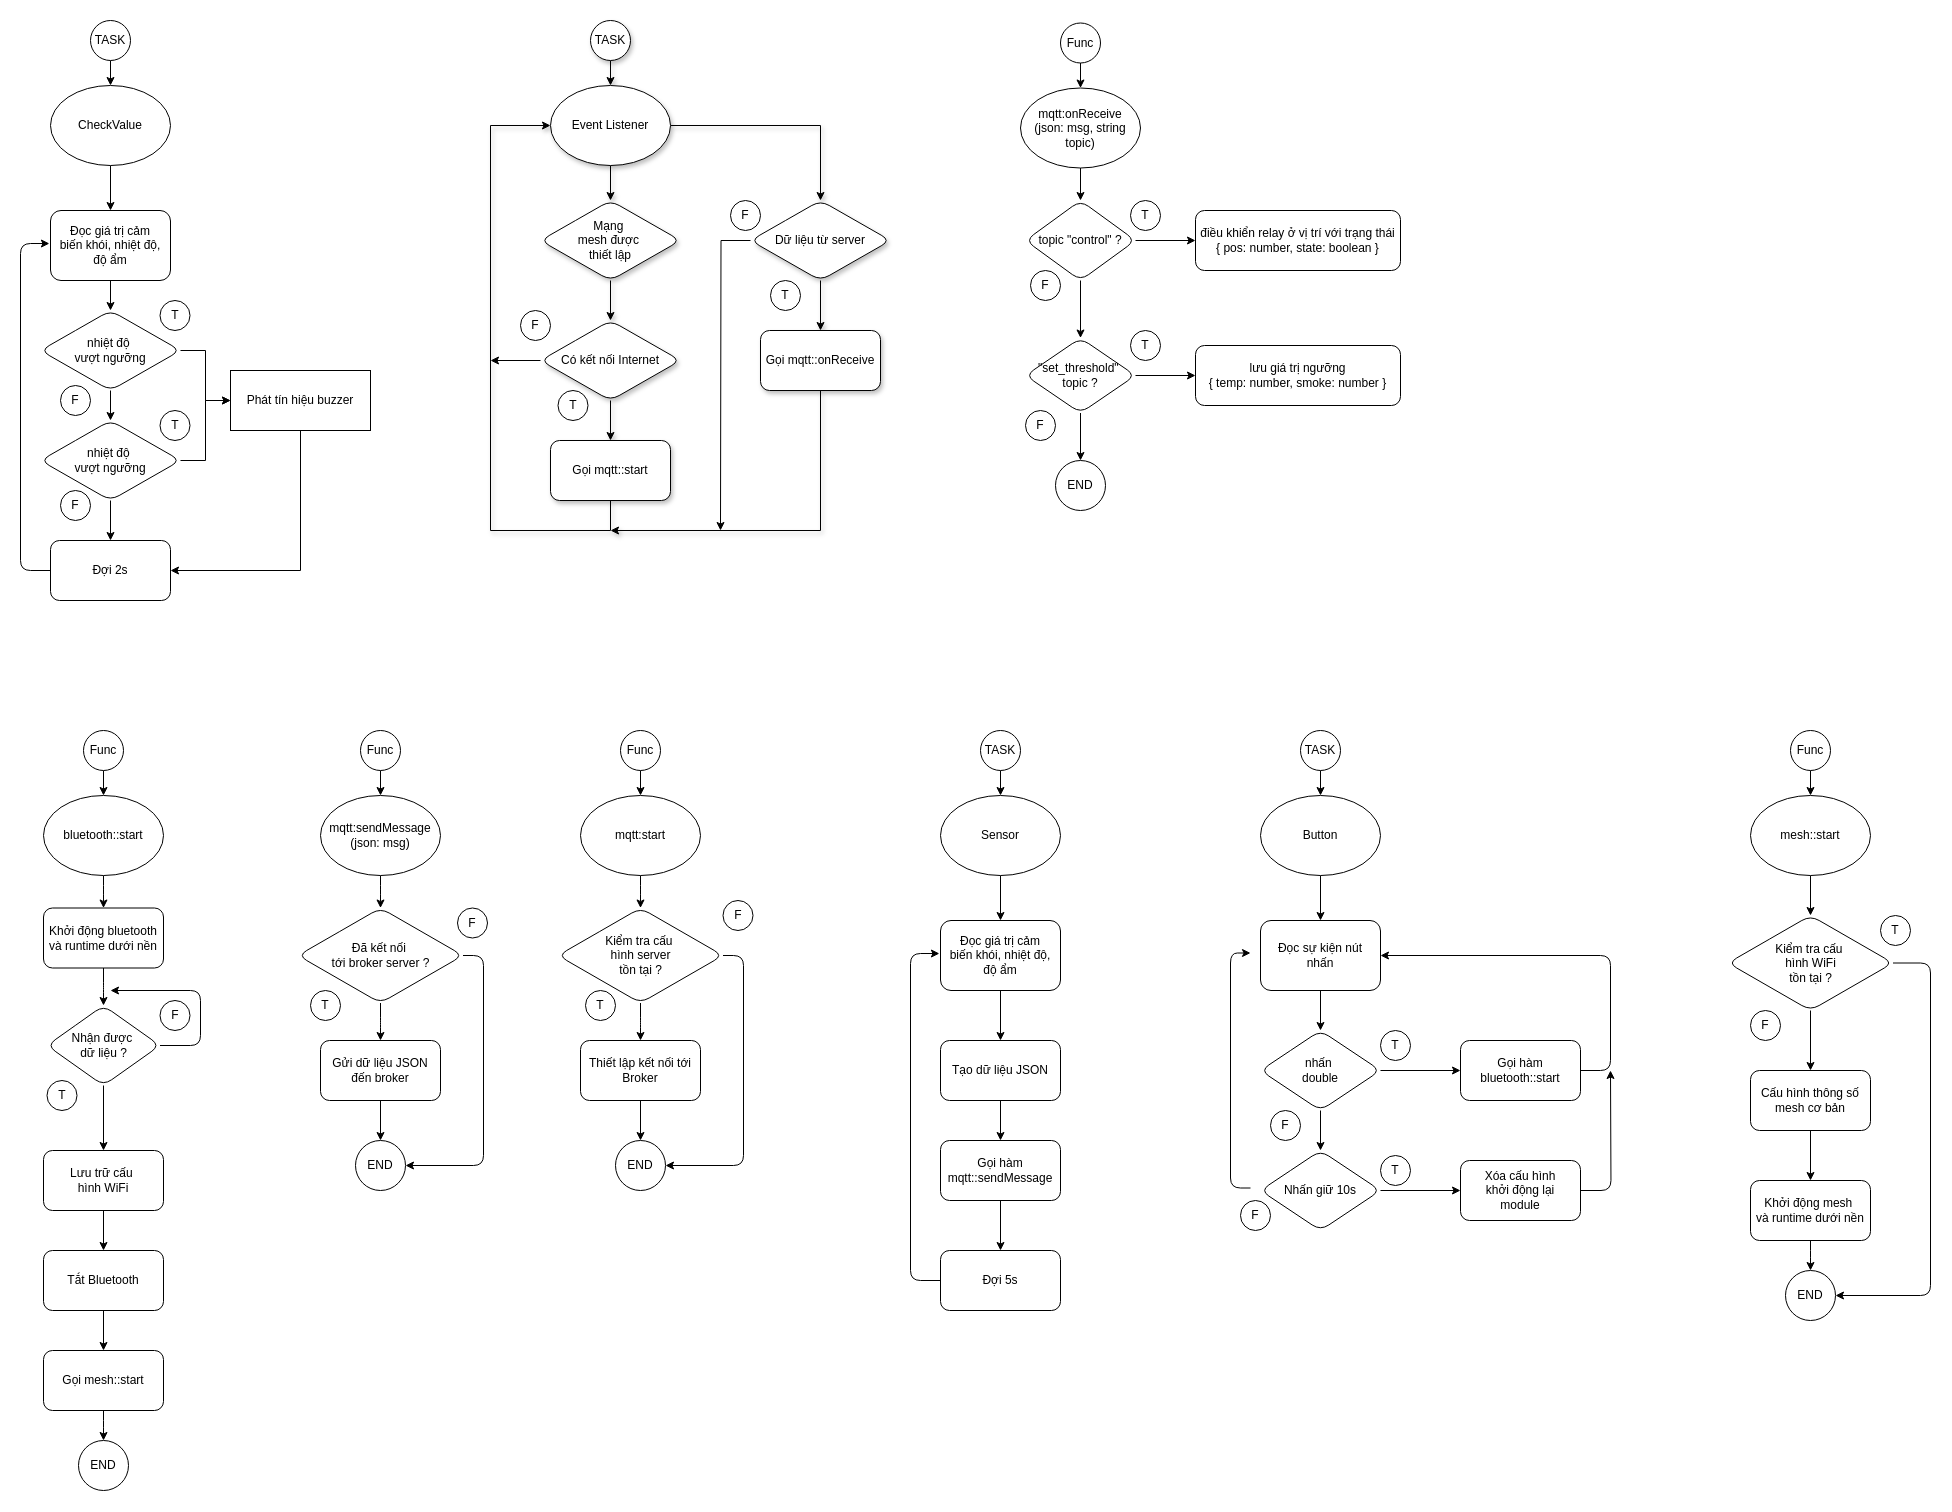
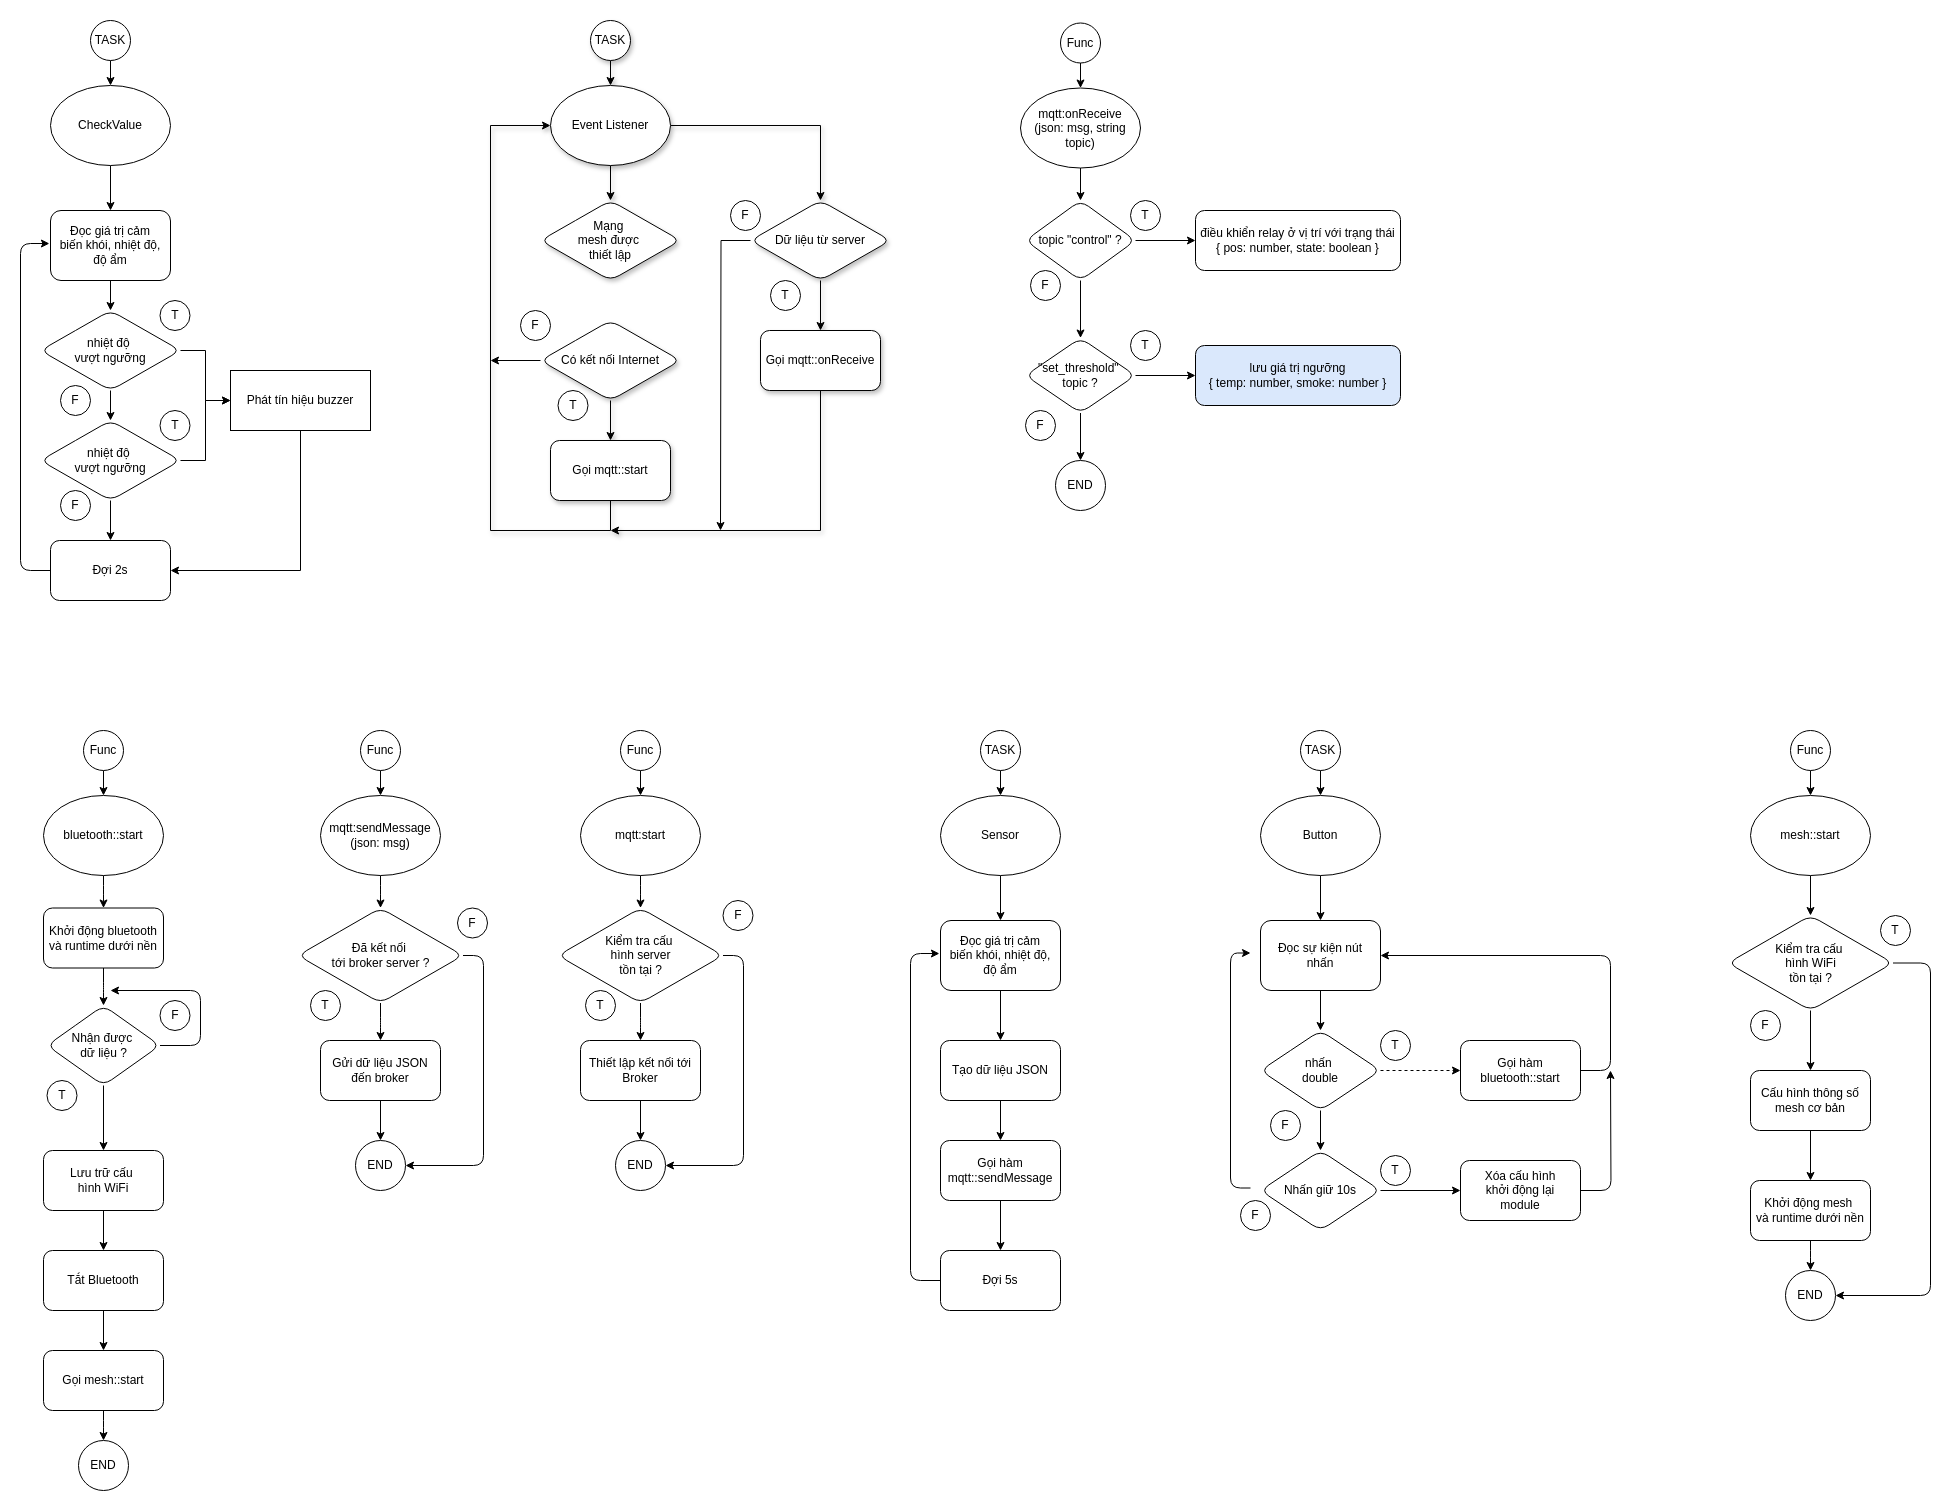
edge "Mạng mesh được thiết lập" -> "Có kết nối Internet": removed
node "lưu giá trị ngưỡng { temp: number, smoke: number }": fillcolor #ffffff -> #dae8fc
edge "nhấn double" -> "Gọi hàm bluetooth::start": style solid -> dashed
